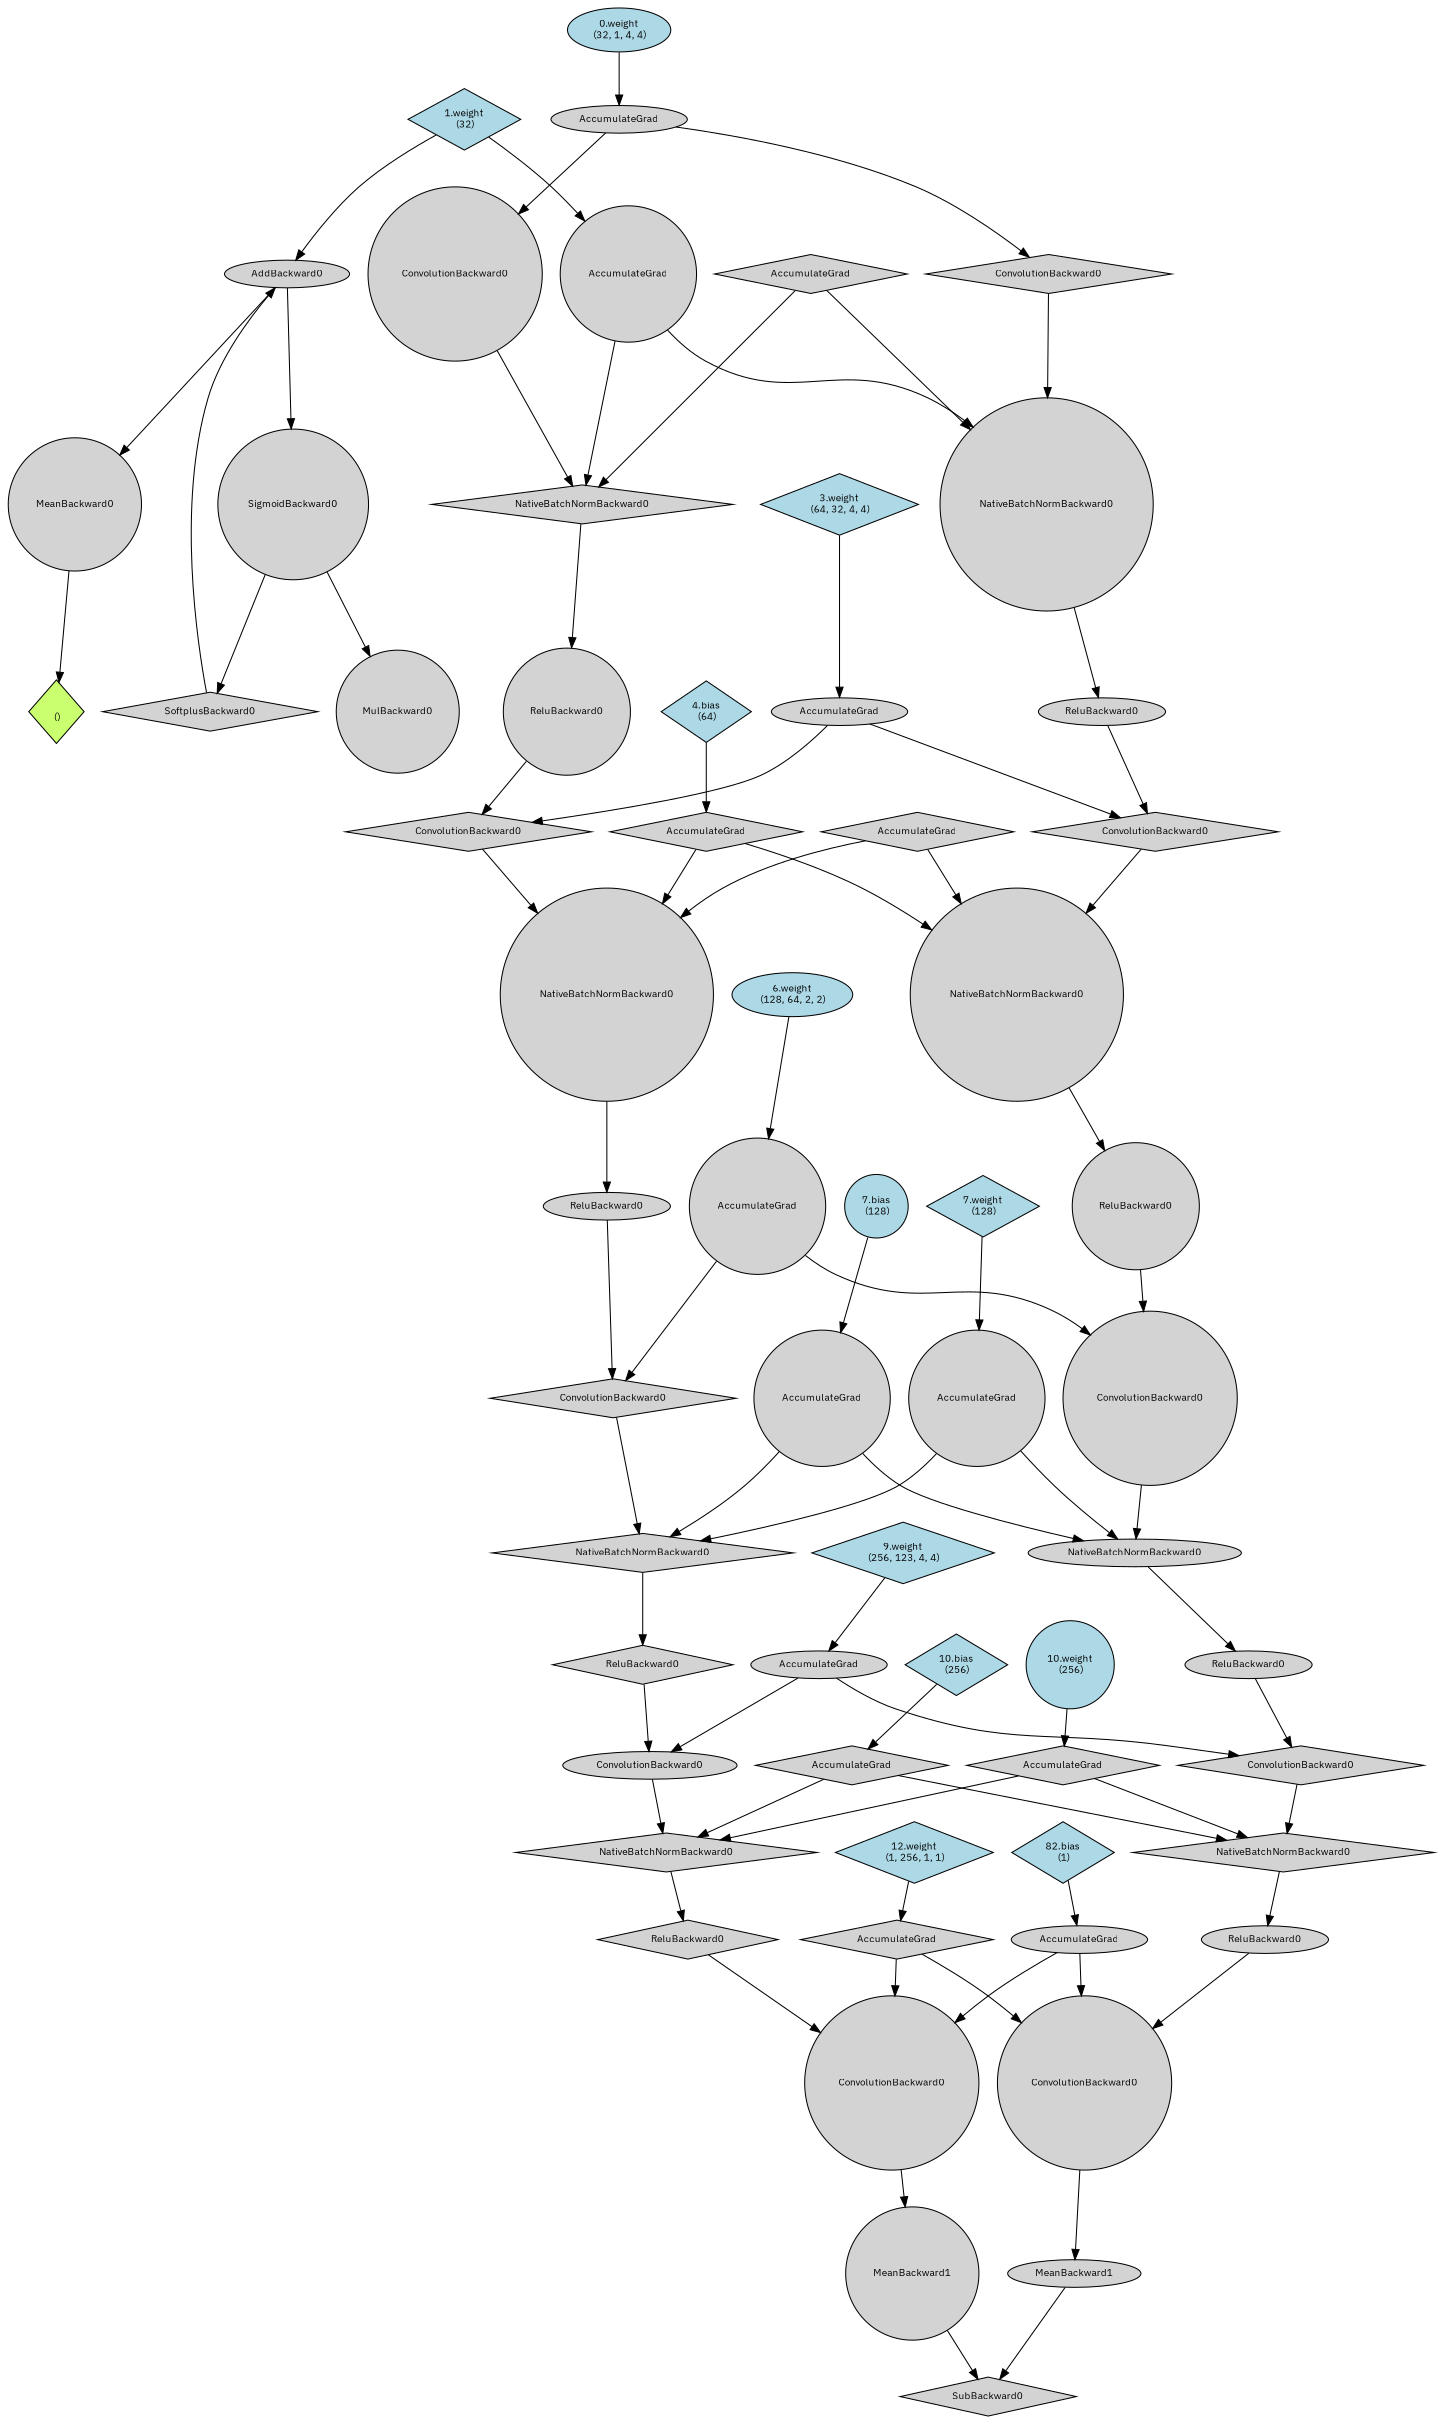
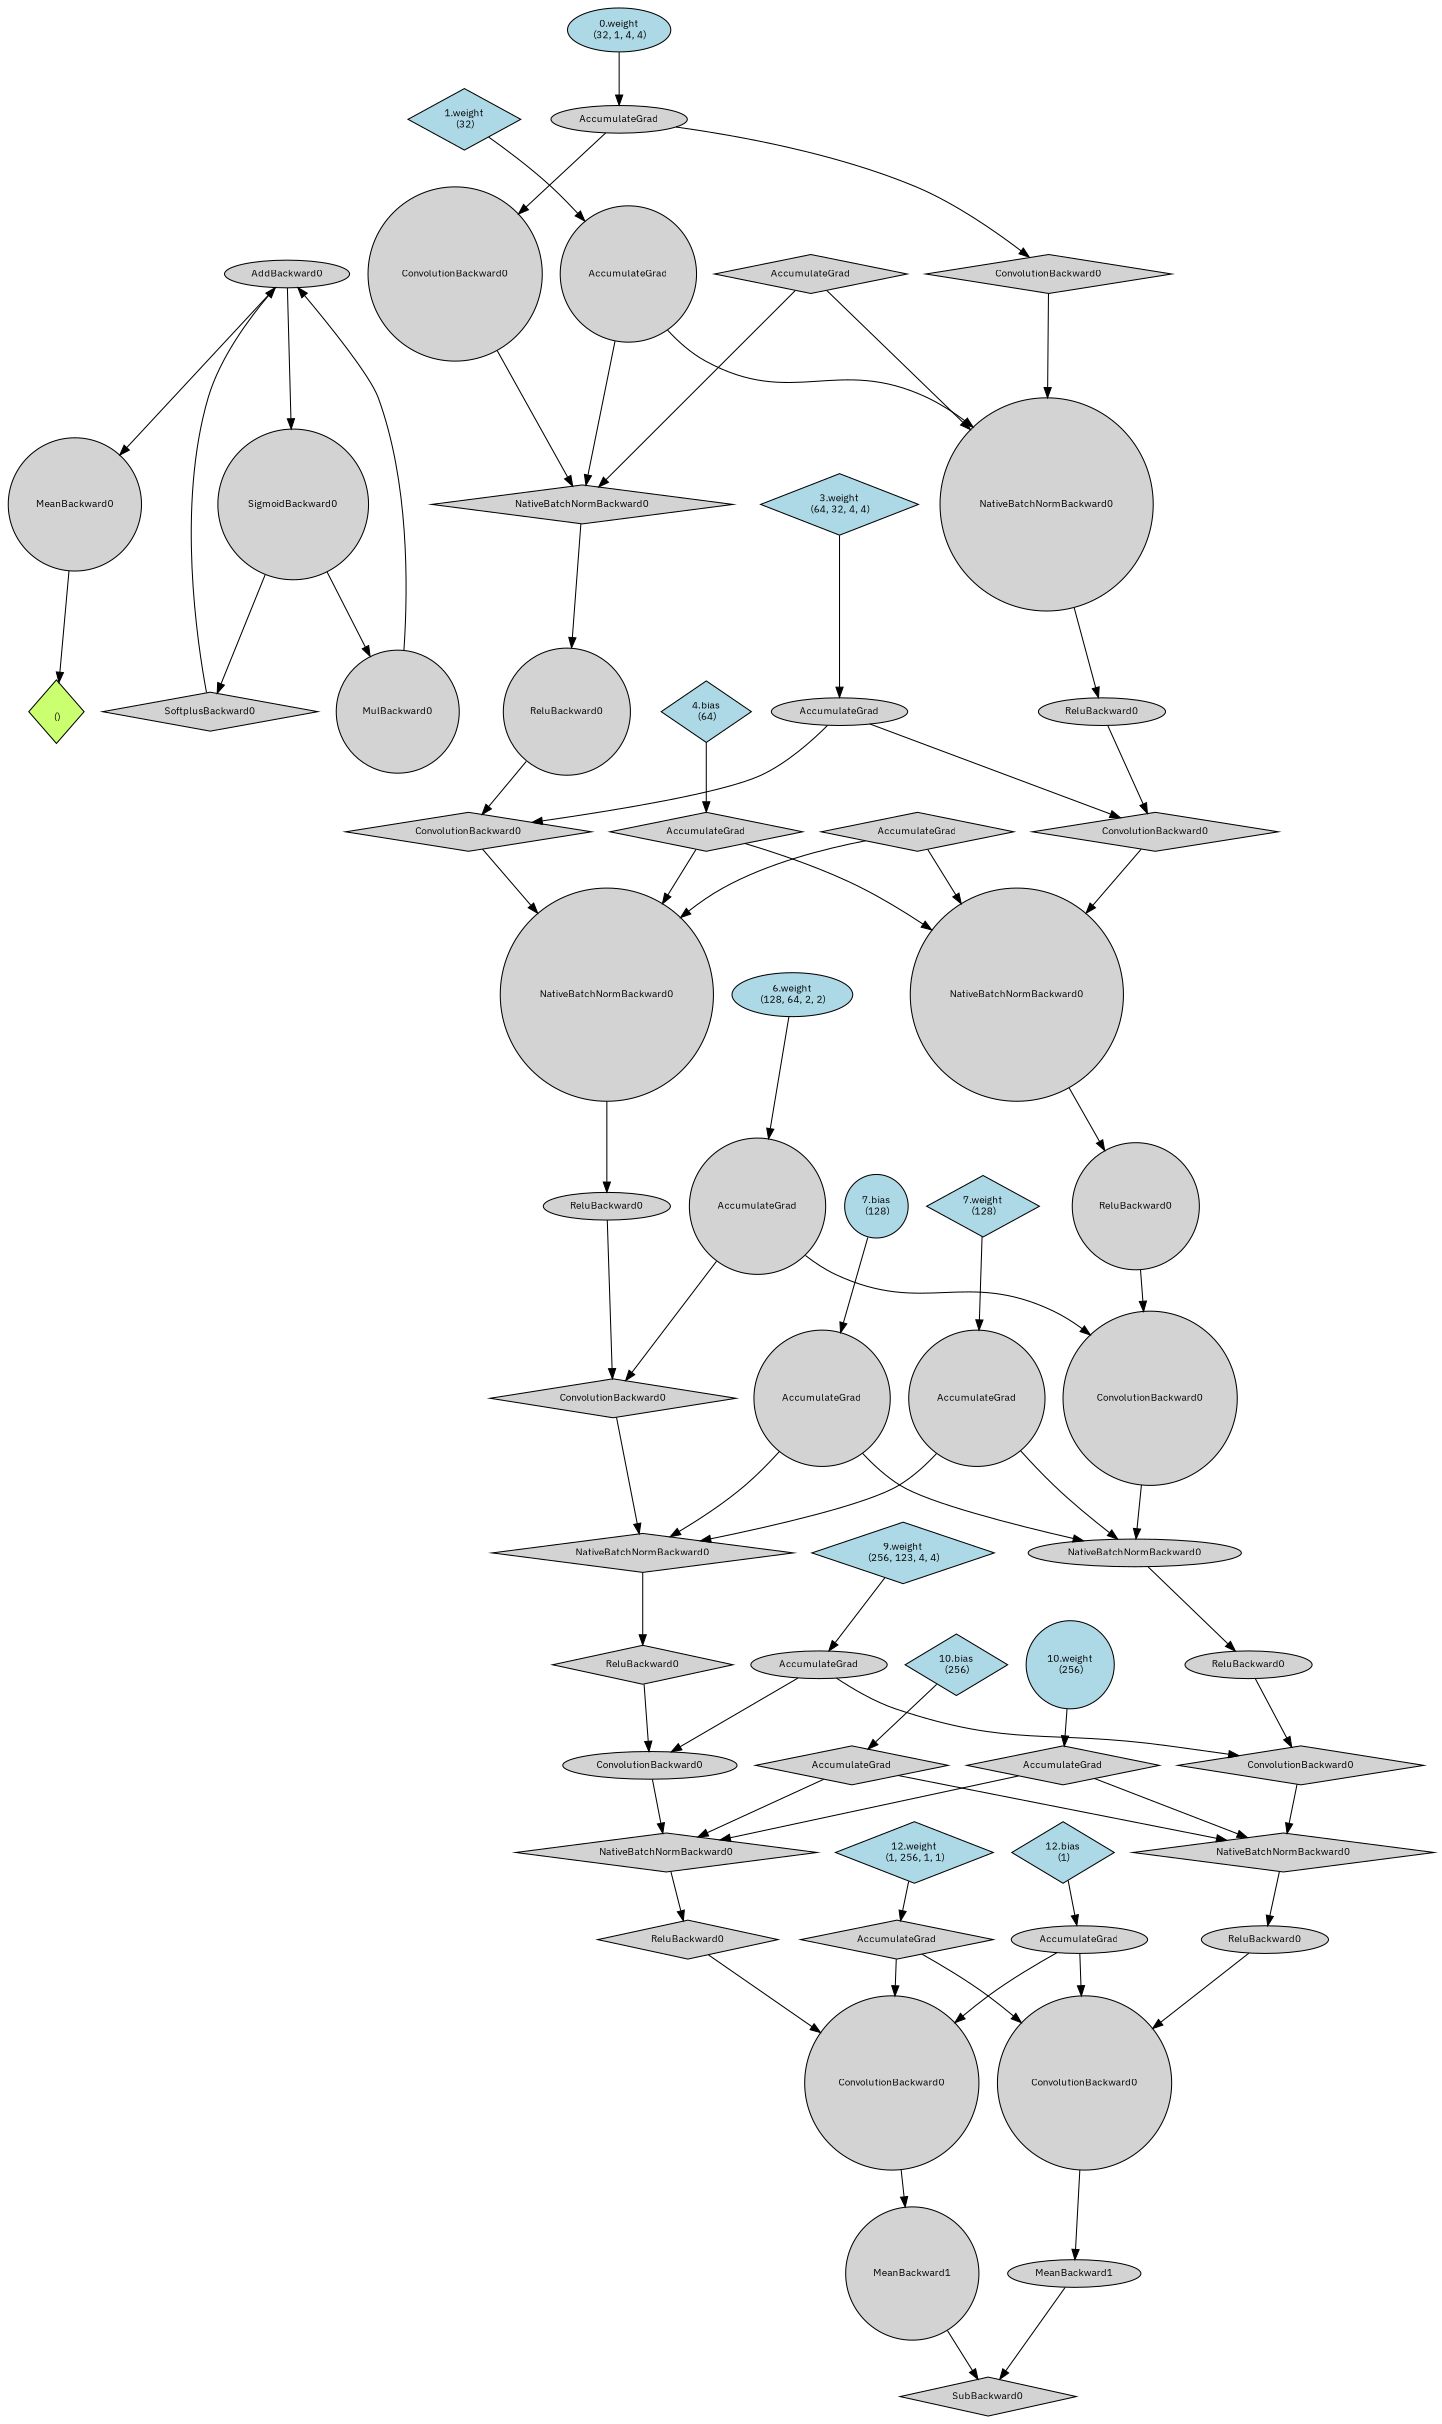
edge "1.weight (32)" -> "AddBackward0": now "MulBackward0" -> "AddBackward0"
node "82.bias (1)": label "82.bias (1)" -> "12.bias (1)"
